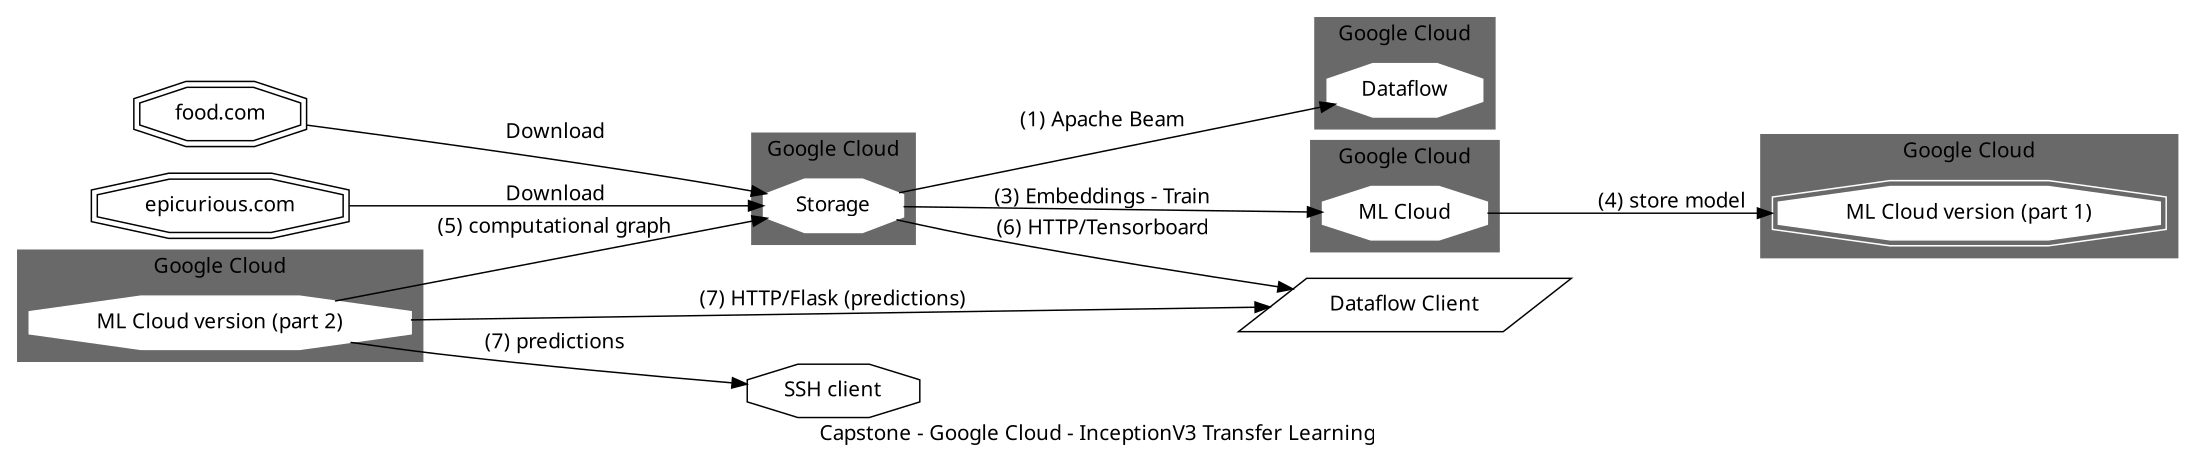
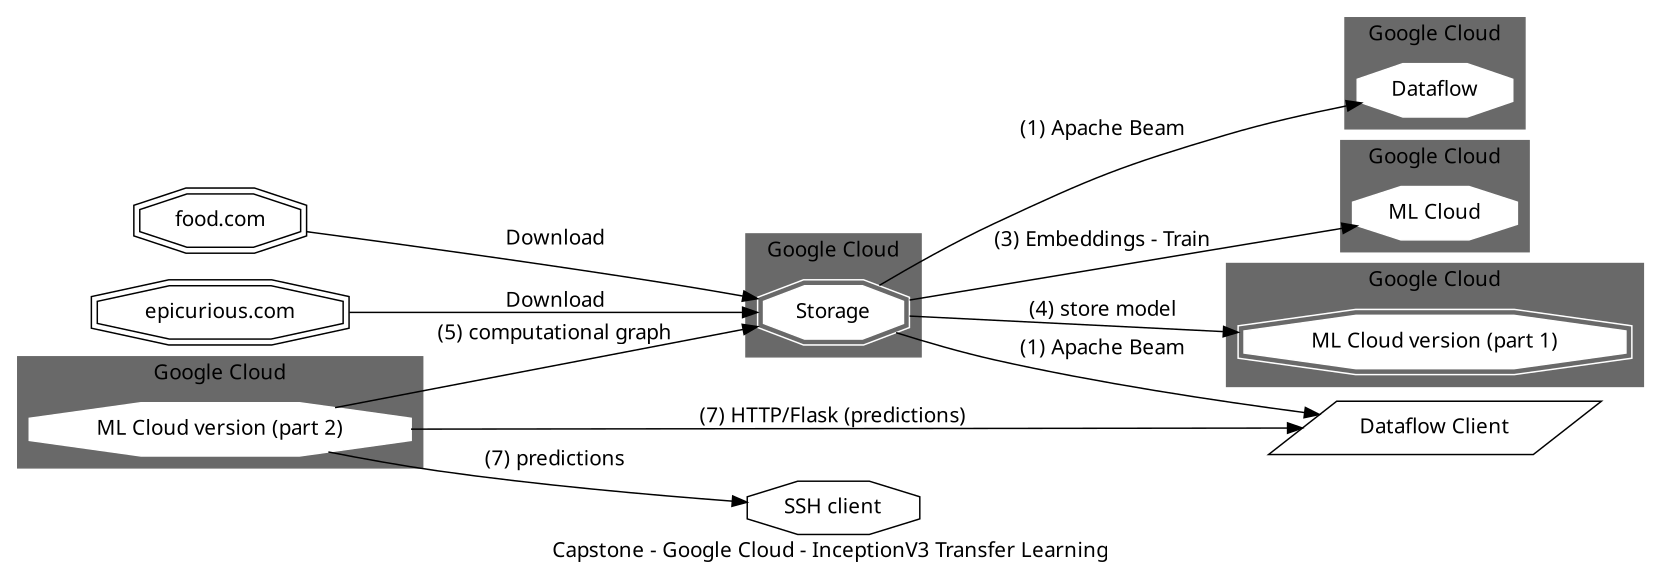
node "Storage": shape octagon -> doubleoctagon
edge "ML Cloud" -> "ML Cloud version (part 1)": now "Storage" -> "ML Cloud version (part 1)"
edge "Storage" -> "Dataflow Client": label "(6) HTTP/Tensorboard" -> "(1) Apache Beam"
